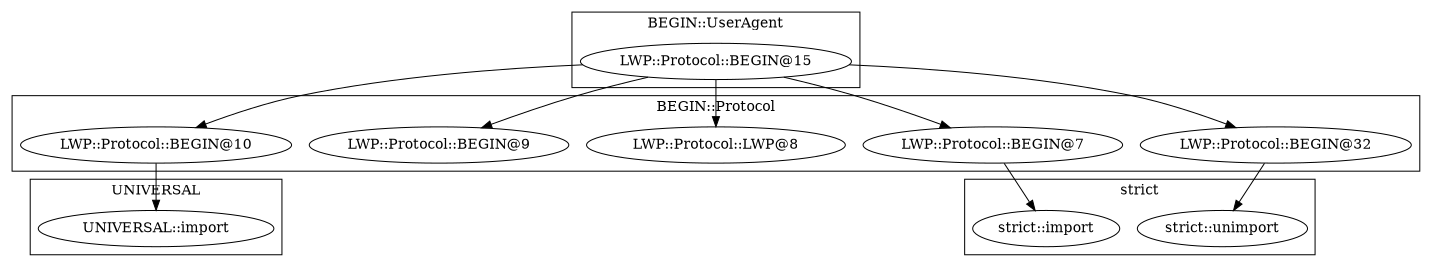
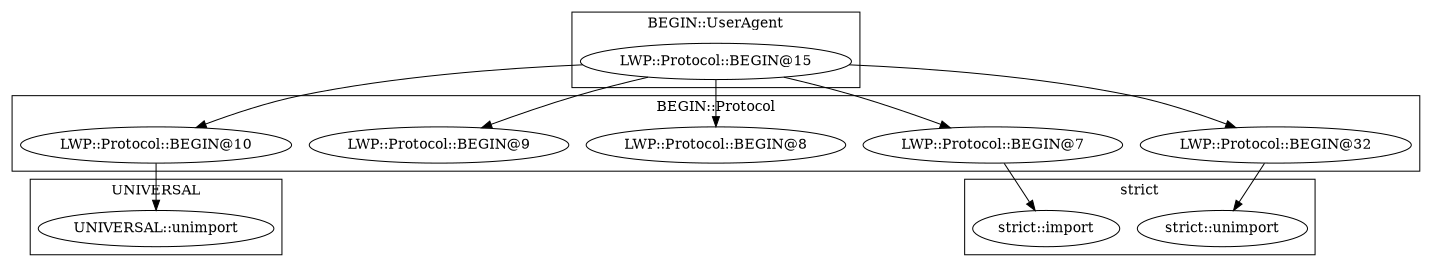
node "LWP::Protocol::LWP@8": label "LWP::Protocol::LWP@8" -> "LWP::Protocol::BEGIN@8"
node "UNIVERSAL::import": label "UNIVERSAL::import" -> "UNIVERSAL::unimport"
